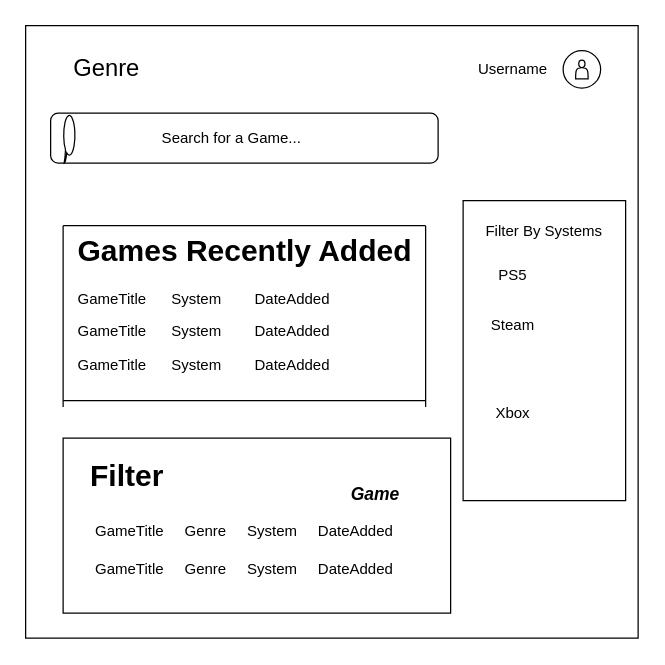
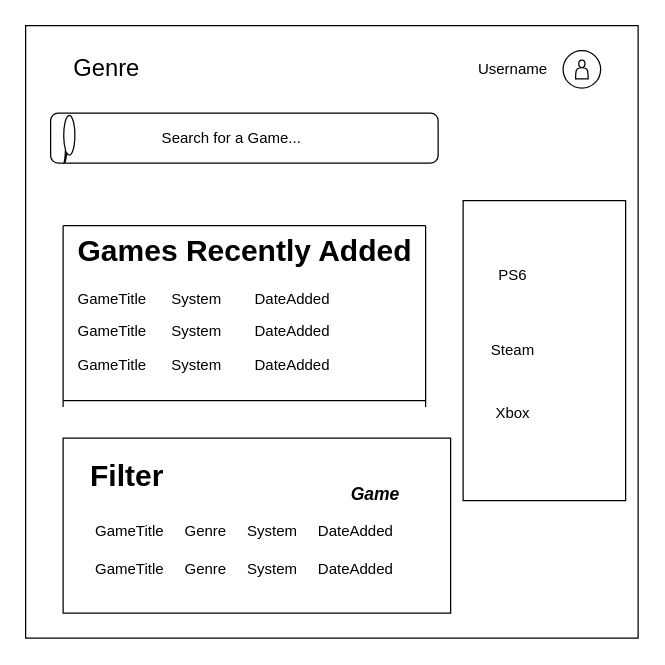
node "Filter By Systems": removed
node "PS5": label "PS5" -> "PS6"
node "Steam": moved (513, 326) -> (513, 351)
